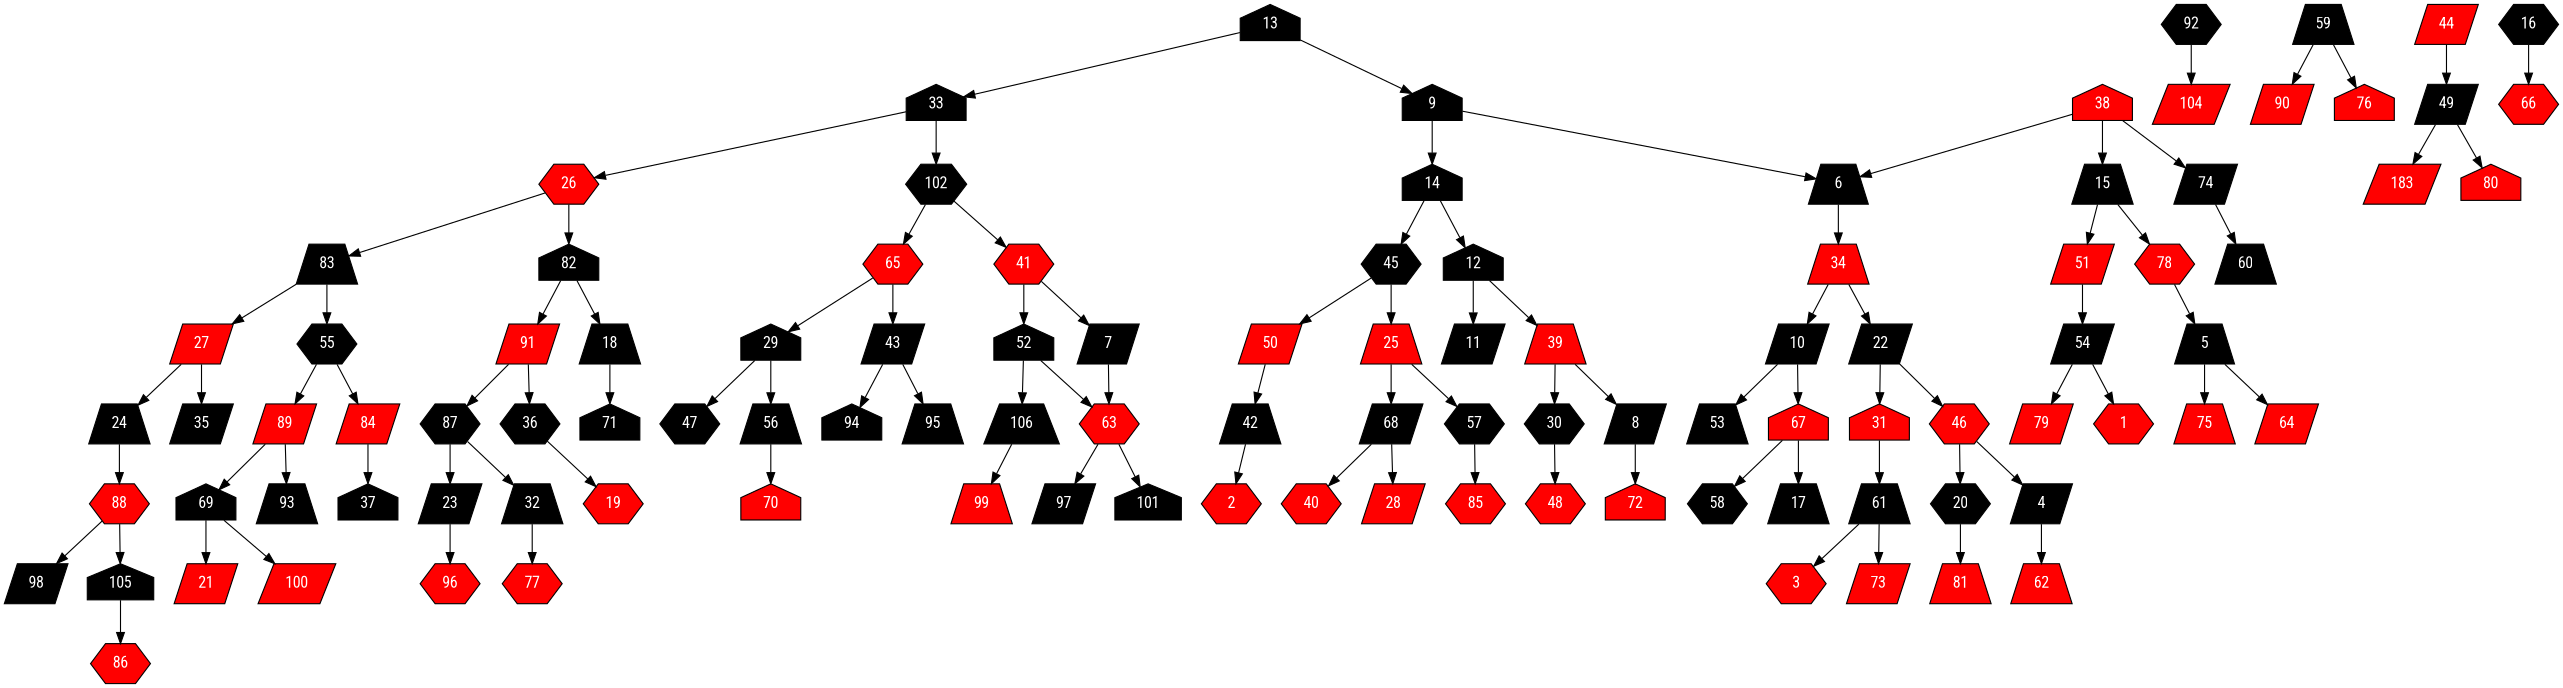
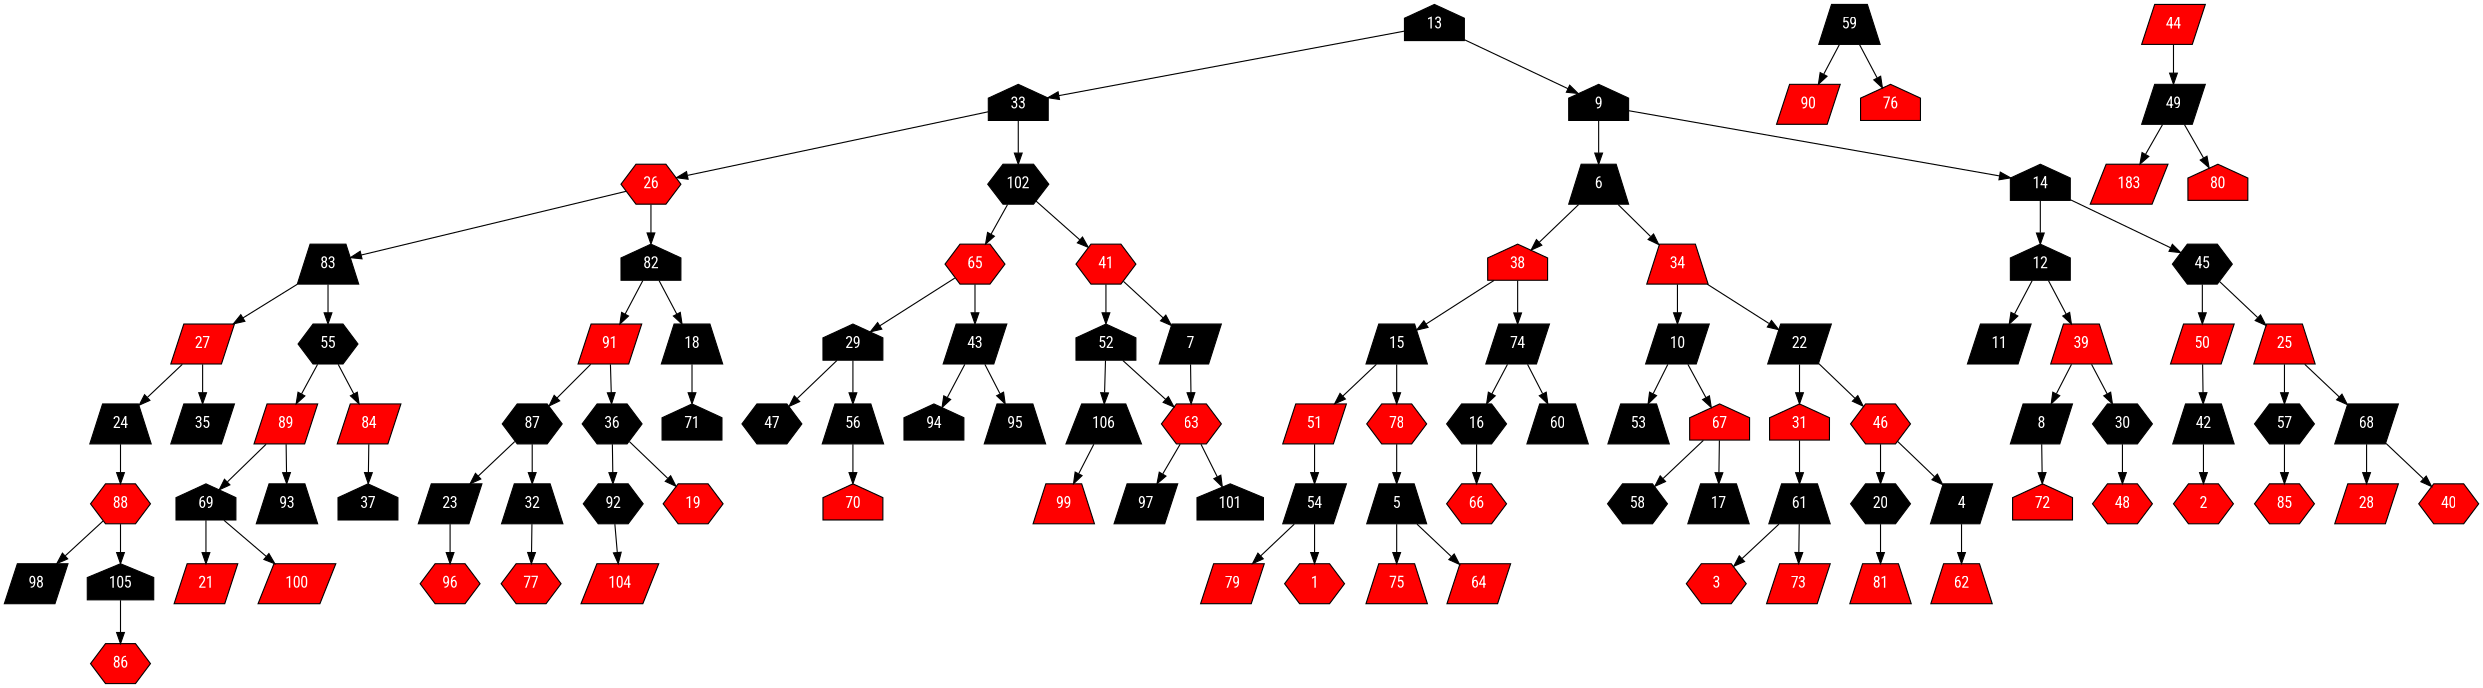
edge "38" -> "6": reversed
edge "74" -> "16": added
edge "36" -> "92": added
